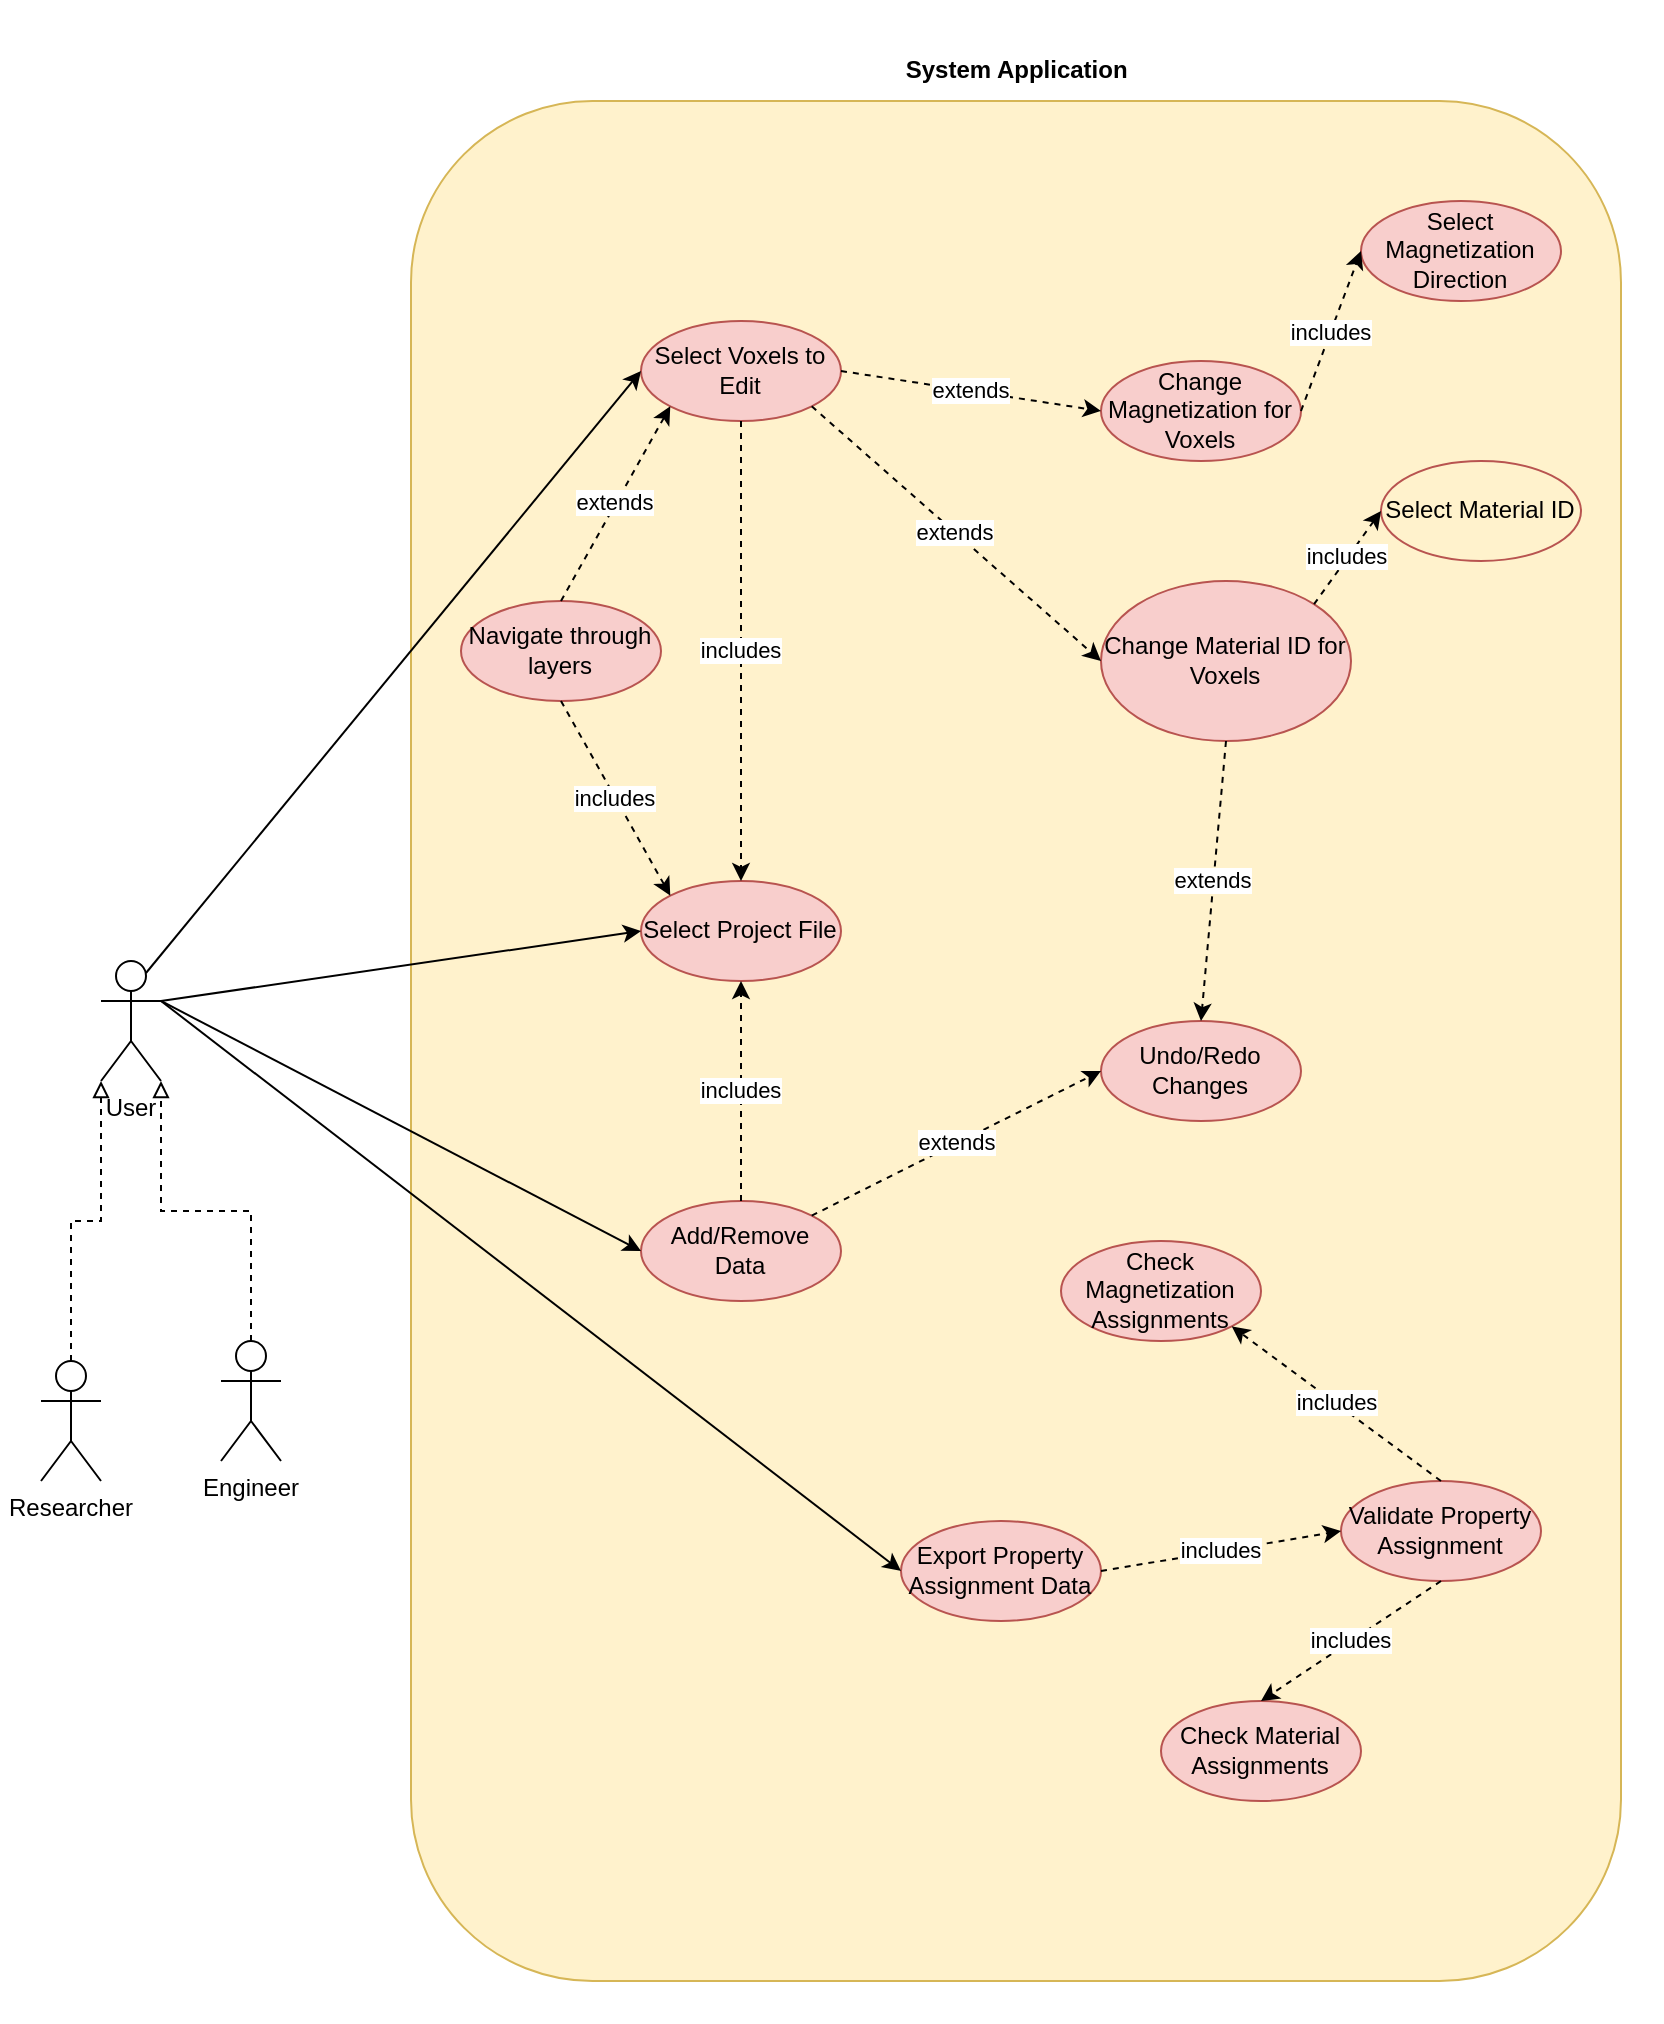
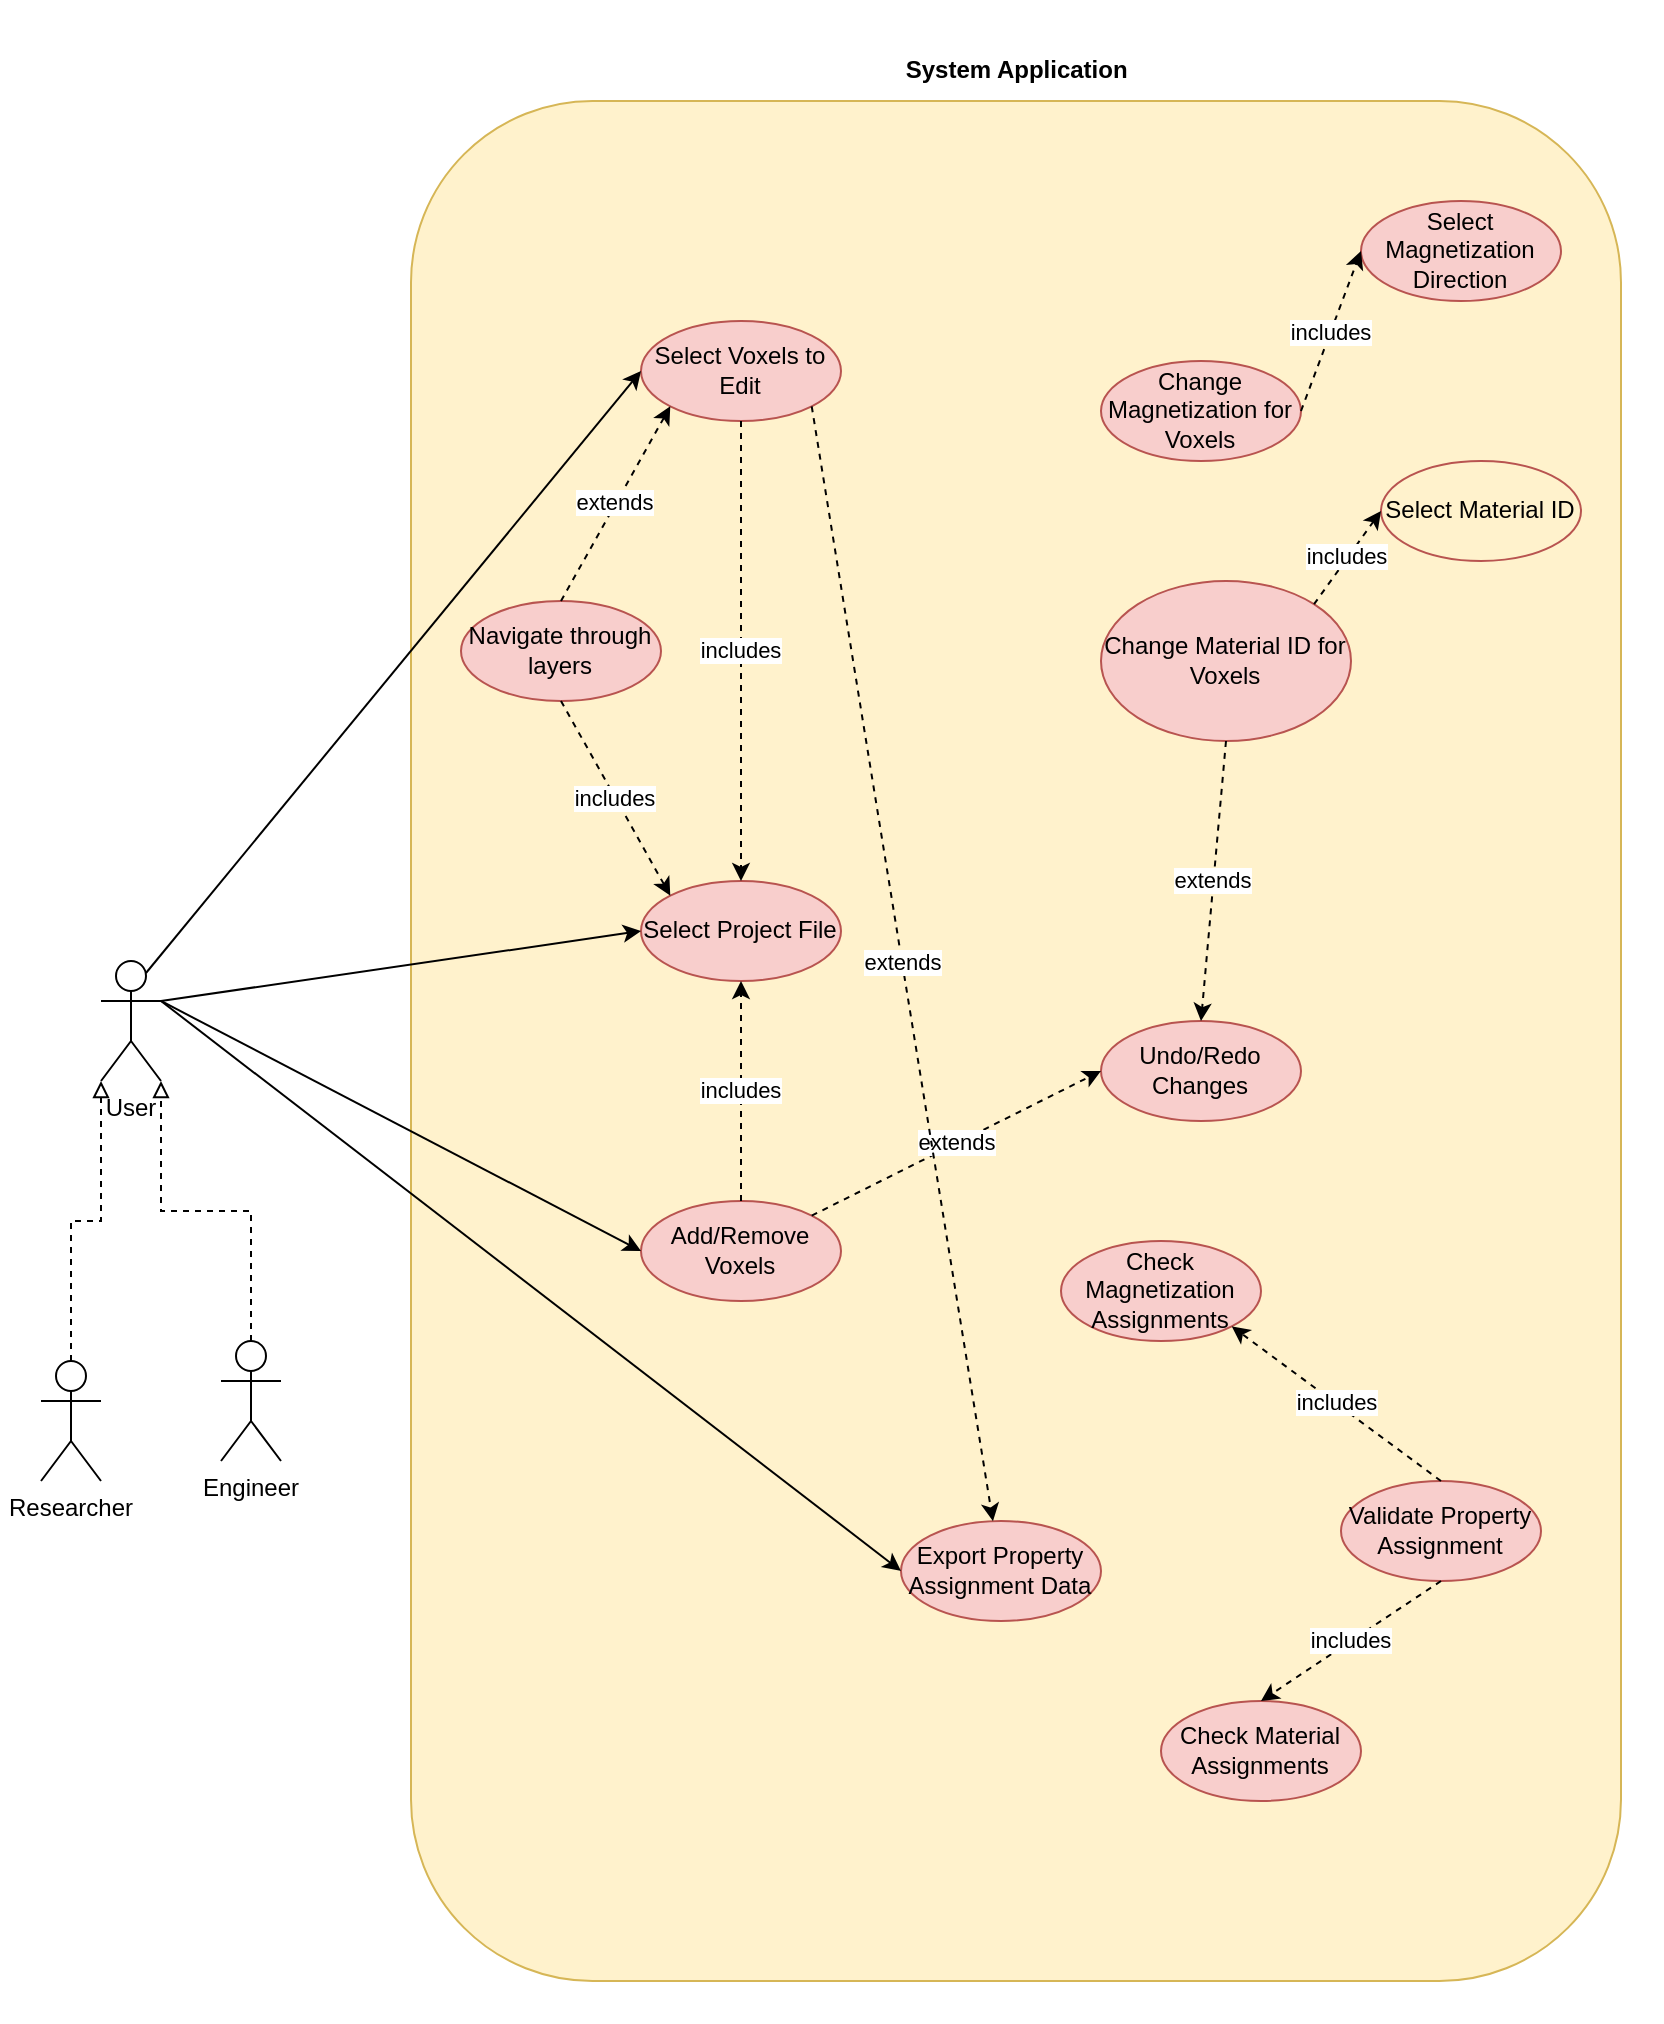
edge "Select Voxels to Edit" -> "Change Magnetization for Voxels": removed, label "extends"
edge "Select Voxels to Edit" -> "Change Material ID for Voxels": now "Select Voxels to Edit" -> "Export Property Assignment Data"
node "Add/Remove Data": label "Add/Remove Data" -> "Add/Remove Voxels"
edge "Export Property Assignment Data" -> "Validate Property Assignment": removed, label "includes"
